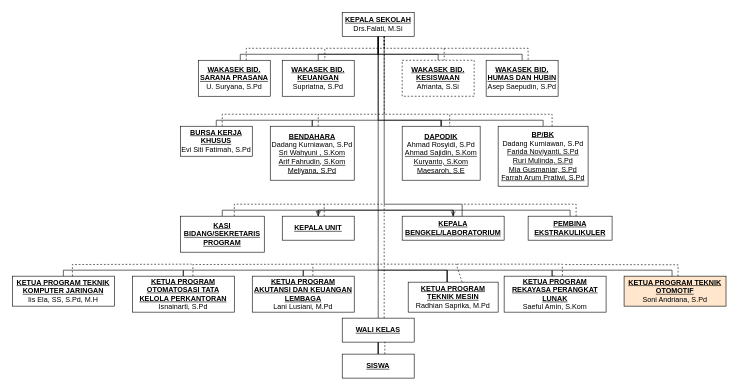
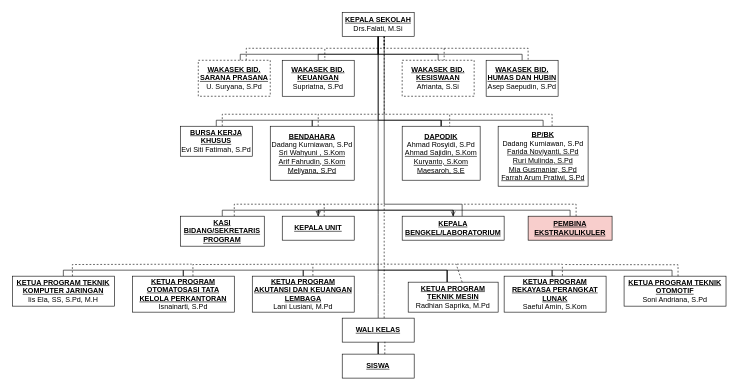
node "WAKASEK BID. SARANA PRASANA U. Suryana, S.Pd": style solid -> dashed
node "PEMBINA EKSTRAKULIKULER": fillcolor #ffffff -> #f8cecc
node "KASI BIDANG/SEKRETARIS PROGRAM": size 84x36 -> 84x30
node "KETUA PROGRAM TEKNIK OTOMOTIF Soni Andriana, S.Pd": fillcolor #ffe6cc -> #ffffff
